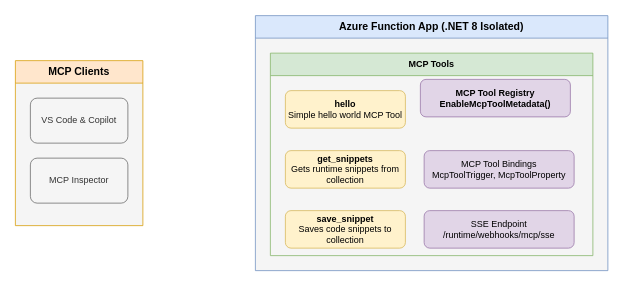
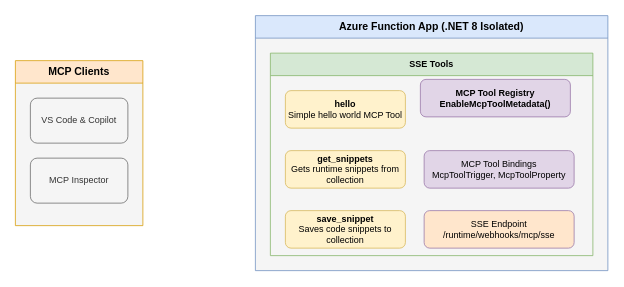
node "MCP Tools": label "MCP Tools" -> "SSE Tools"
node "SSE Endpoint /runtime/webhooks/mcp/sse": fillcolor #e1d5e7 -> #ffe6cc
